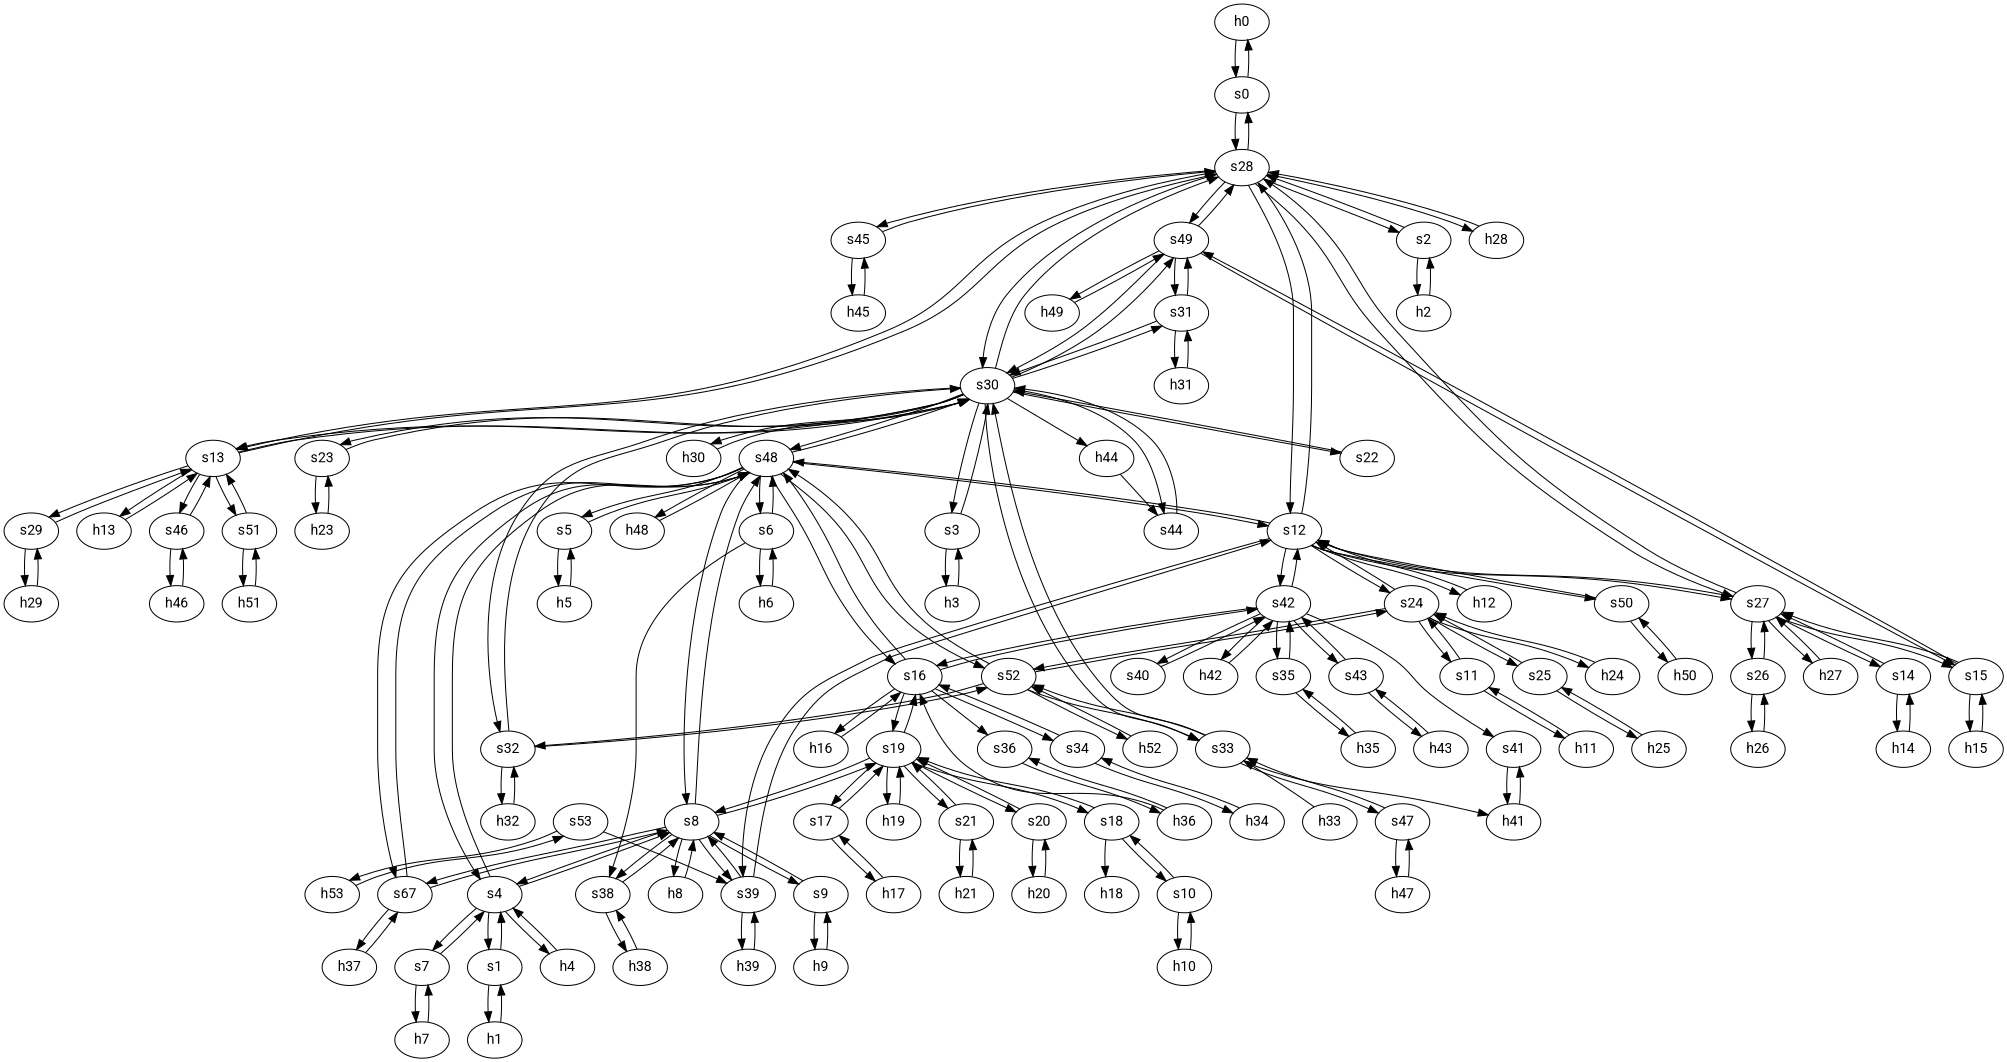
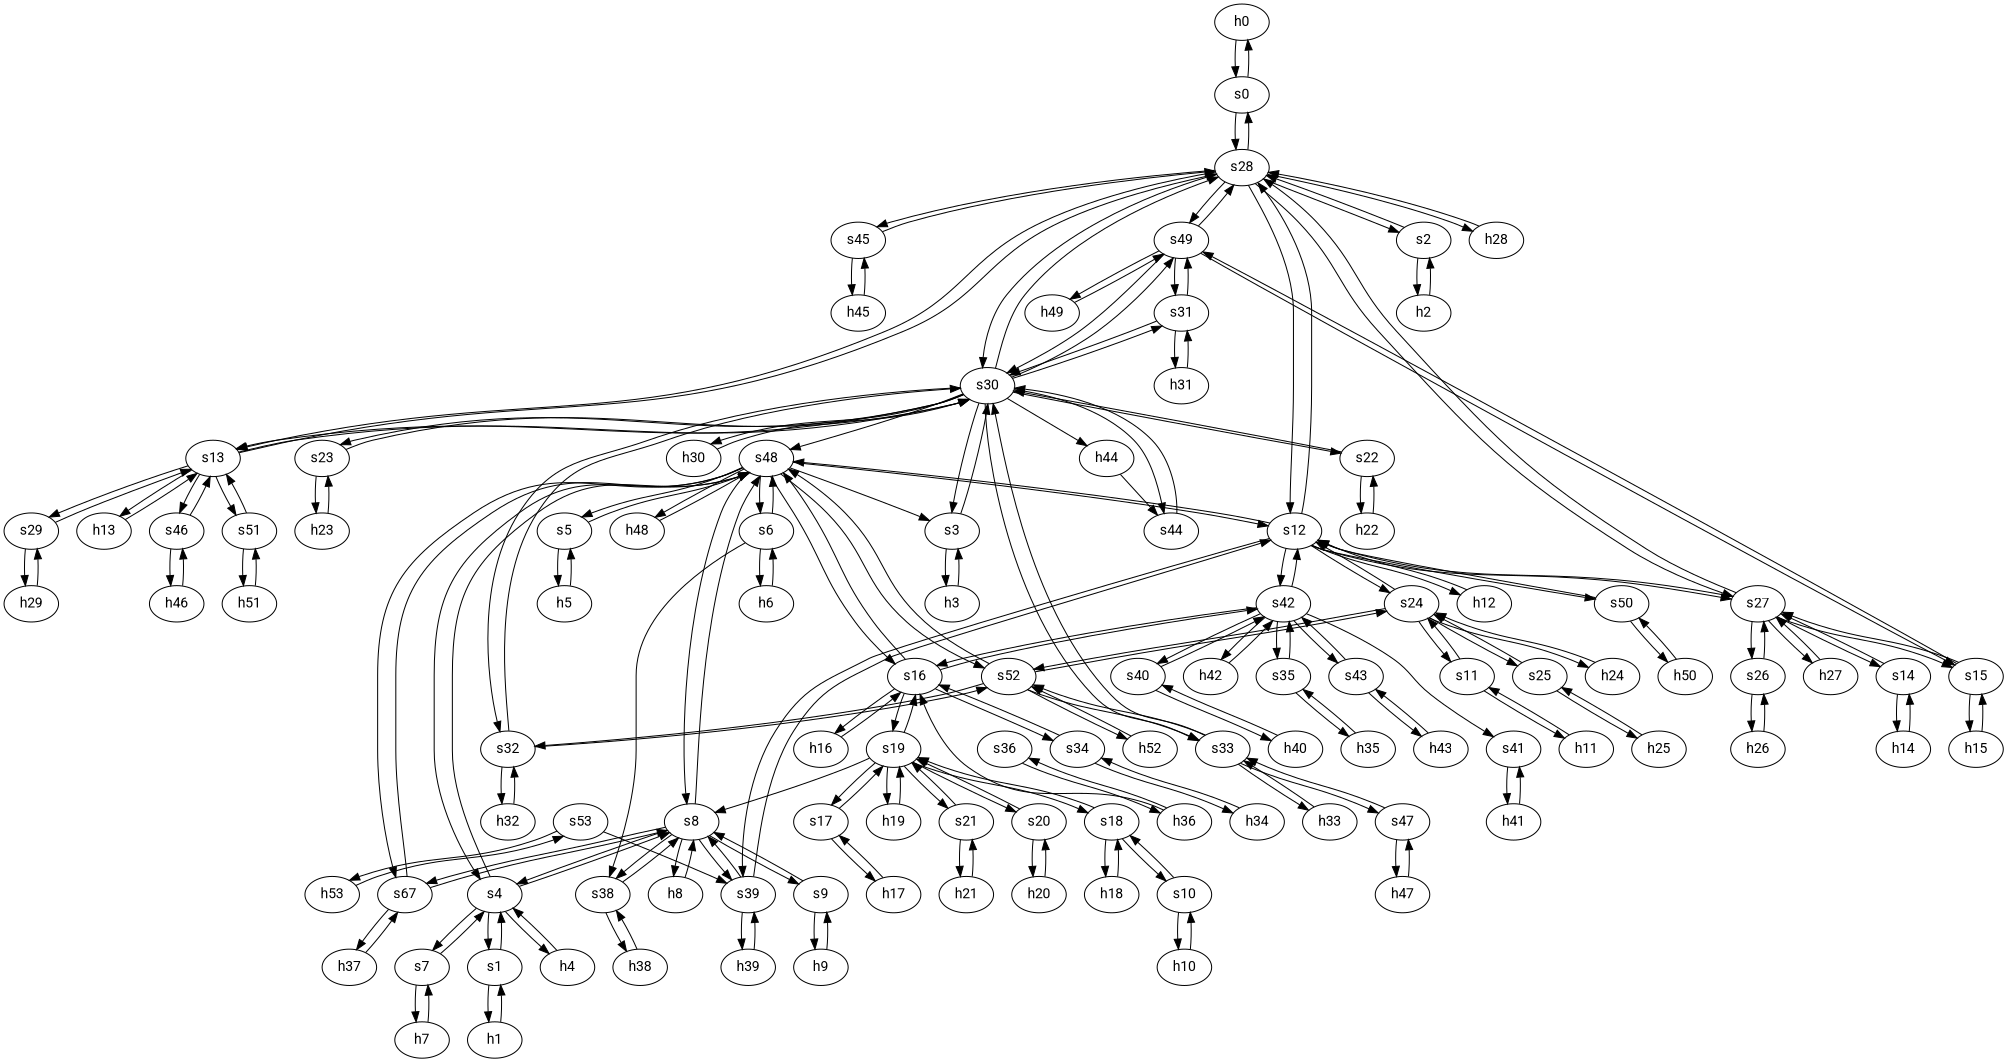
edge "s48" -> "s30": now "s48" -> "s3"
node "h22": added
edge "s16" -> "s36": removed
node "h40": added
edge "s8" -> "s19": removed
edge "s33" -> "h41": now "s33" -> "h33"
edge "h18" -> "s18": added
